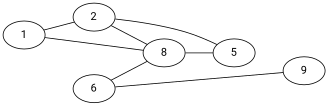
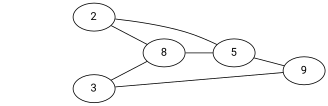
node "1": removed
edge "5" -- "9": added
node "6": label "6" -> "3"
